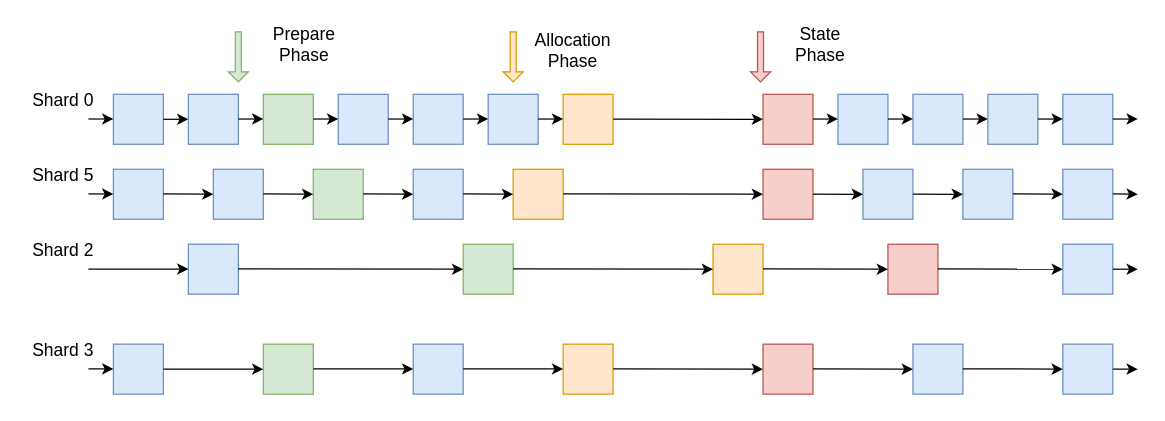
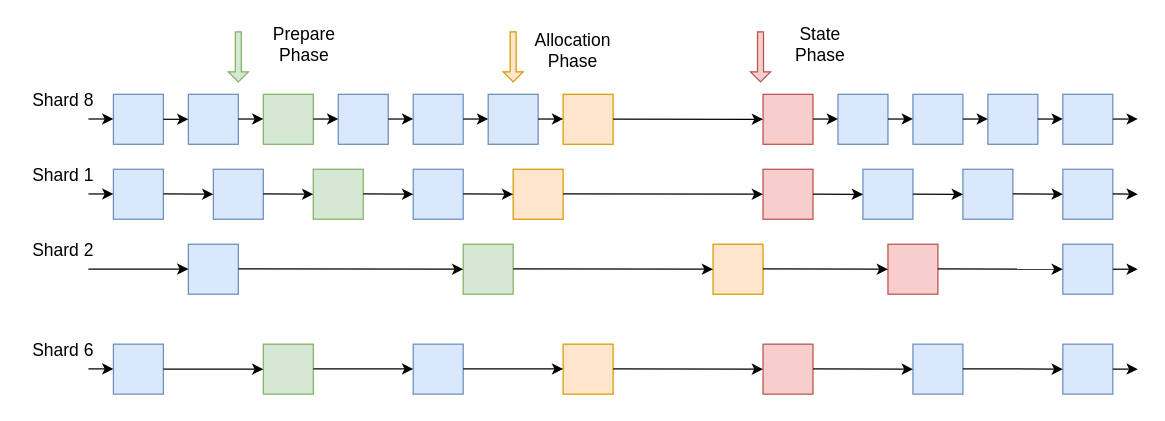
node "Shard 0": label "Shard 0" -> "Shard 8"
node "Shard 5": label "Shard 5" -> "Shard 1"
node "Shard 3": label "Shard 3" -> "Shard 6"
